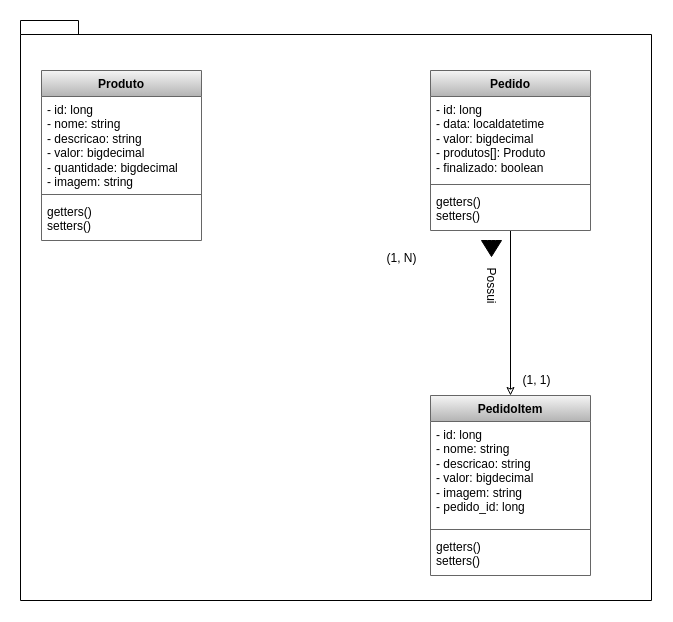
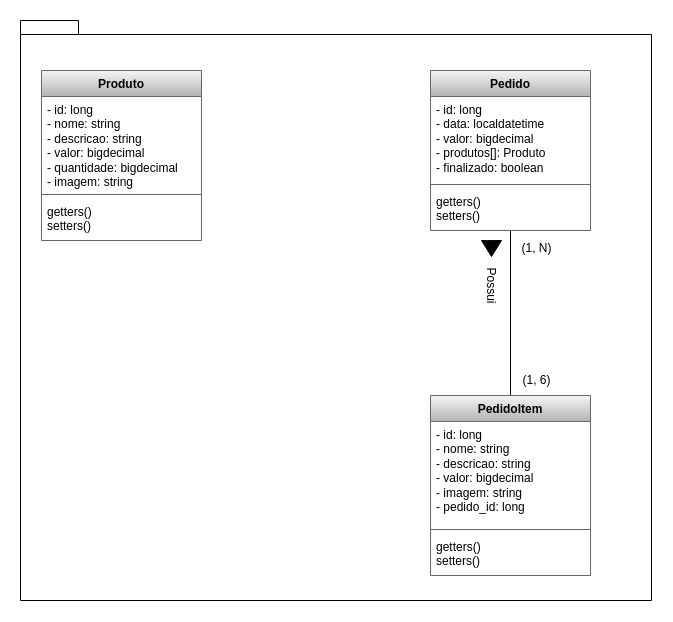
node "(1, N)": moved (402, 259) -> (537, 249)
node "(1, 1)": label "(1, 1)" -> "(1, 6)"
edge "Pedido" -> "PedidoItem": arrowhead classic -> none
